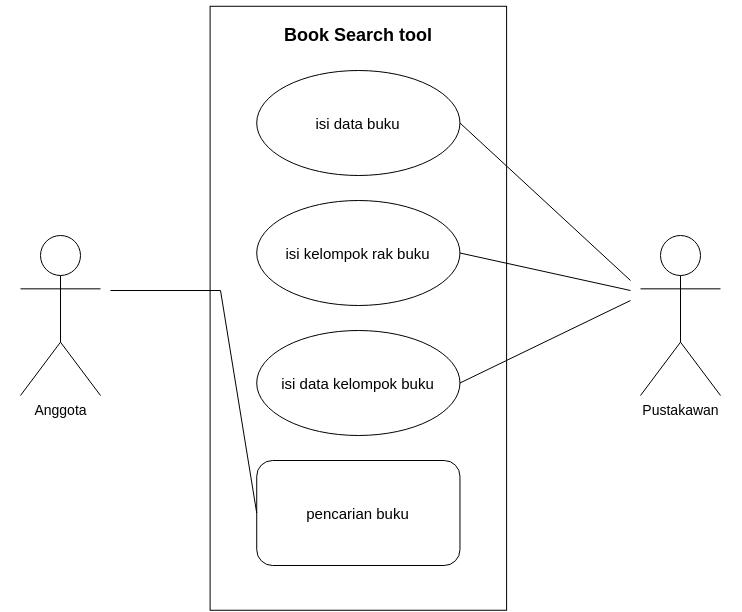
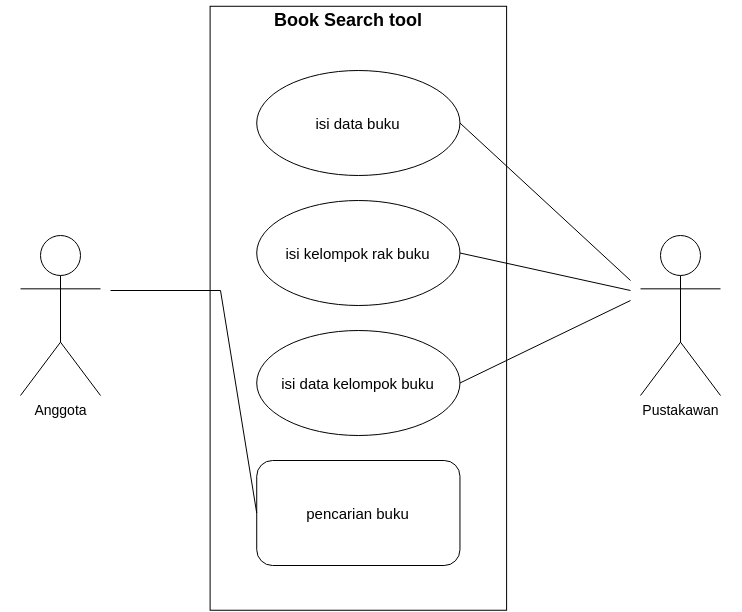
node "Book Search tool": moved (358, 36) -> (348, 21)
